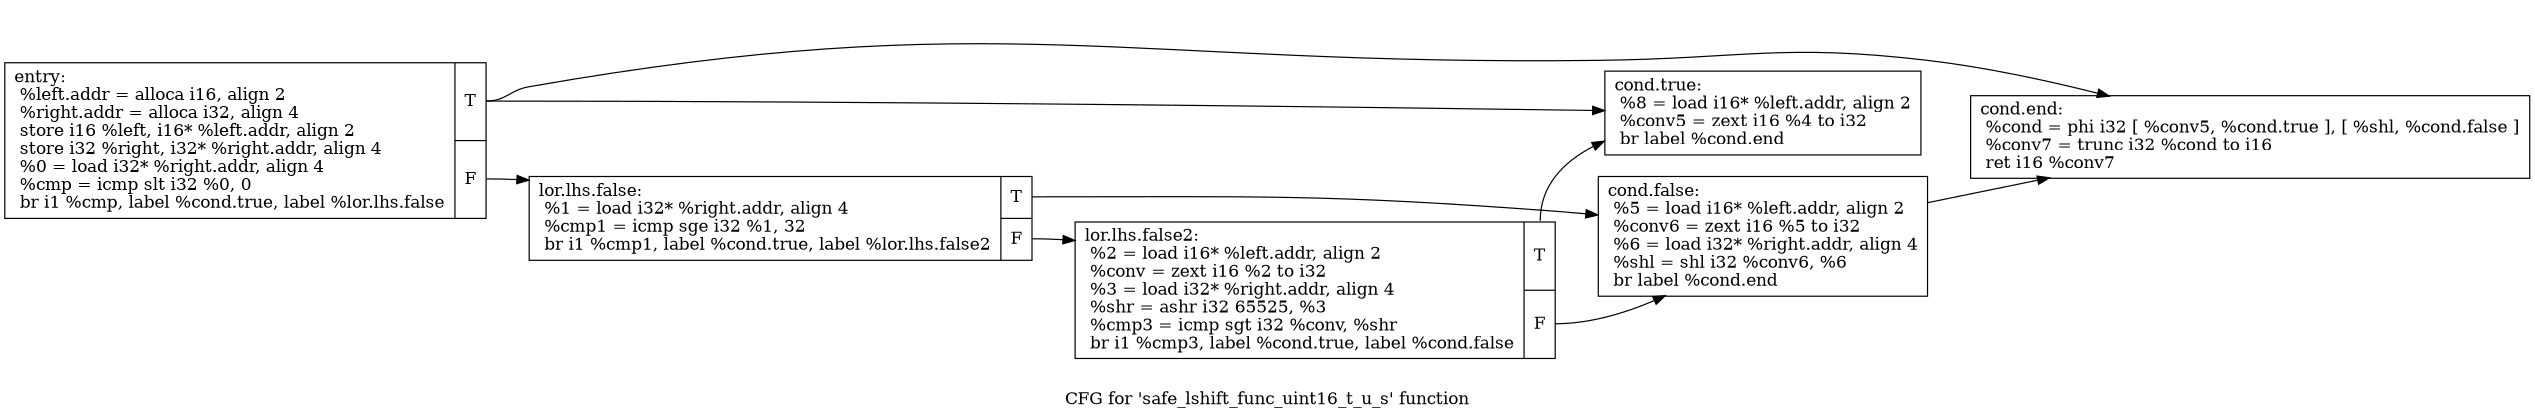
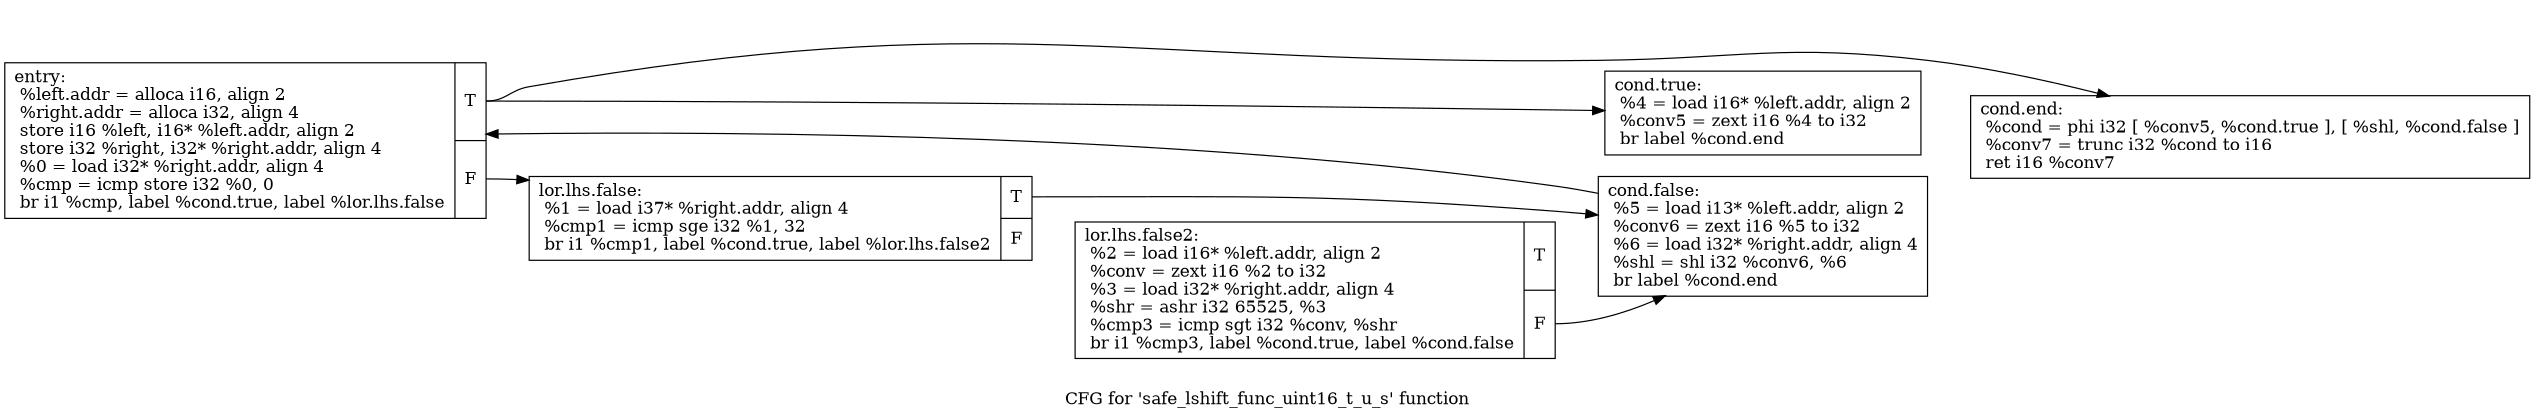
node "cond.true:": text "%8 = load i16* %left.addr, align 2" -> "%4 = load i16* %left.addr, align 2"
edge "lor.lhs.false2:" -> "cond.true:": removed
node "entry:": text "%cmp = icmp slt i32 %0, 0" -> "%cmp = icmp store i32 %0, 0"
edge "cond.false:" -> "cond.end:": now "cond.false:" -> "entry:"
node "lor.lhs.false:": text "%1 = load i32* %right.addr, align 4" -> "%1 = load i37* %right.addr, align 4"
node "cond.false:": text "%5 = load i16* %left.addr, align 2" -> "%5 = load i13* %left.addr, align 2"
edge "lor.lhs.false:" -> "lor.lhs.false2:": removed
